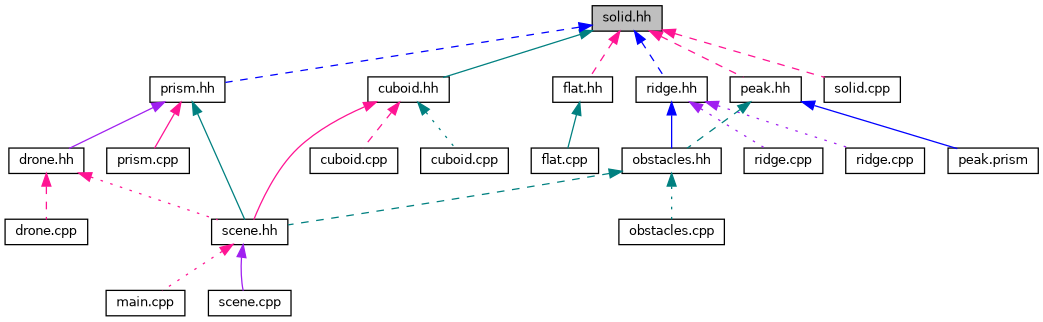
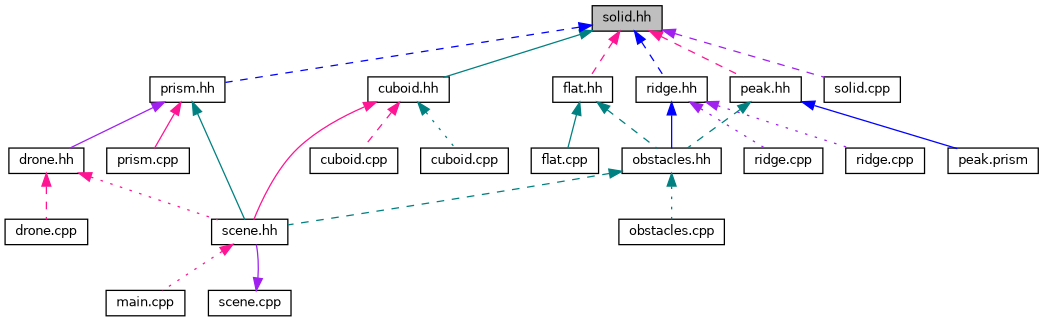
edge "solid.cpp" -> "solid.hh": color deeppink -> purple
edge "obstacles.hh" -> "flat.hh": added
edge "scene.cpp" -> "scene.hh": reversed
